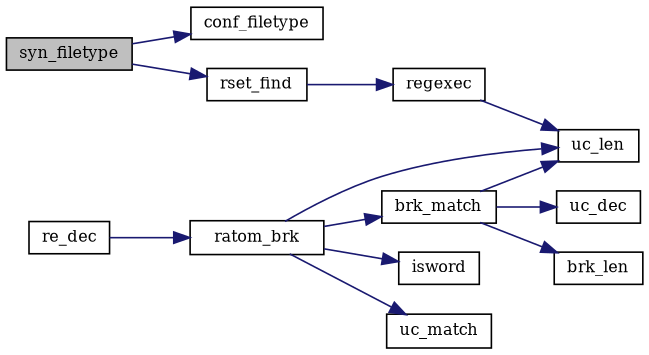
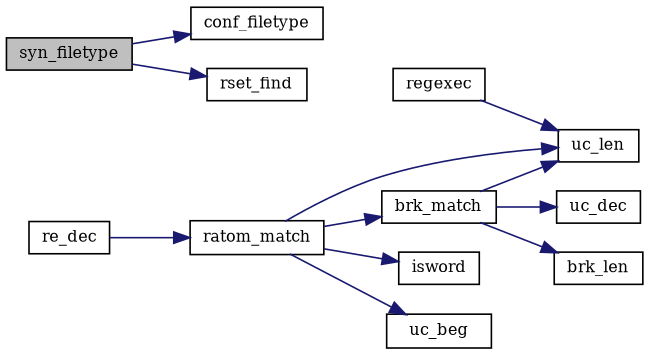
edge "rset_find" -> "regexec": removed
node "ratom_brk": label "ratom_brk" -> "ratom_match"
node "uc_match": label "uc_match" -> "uc_beg"
